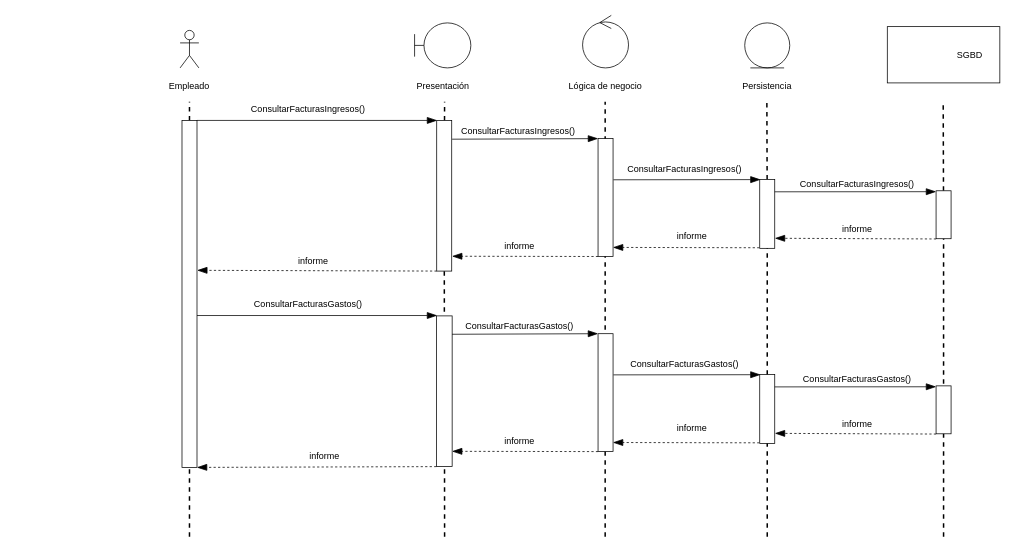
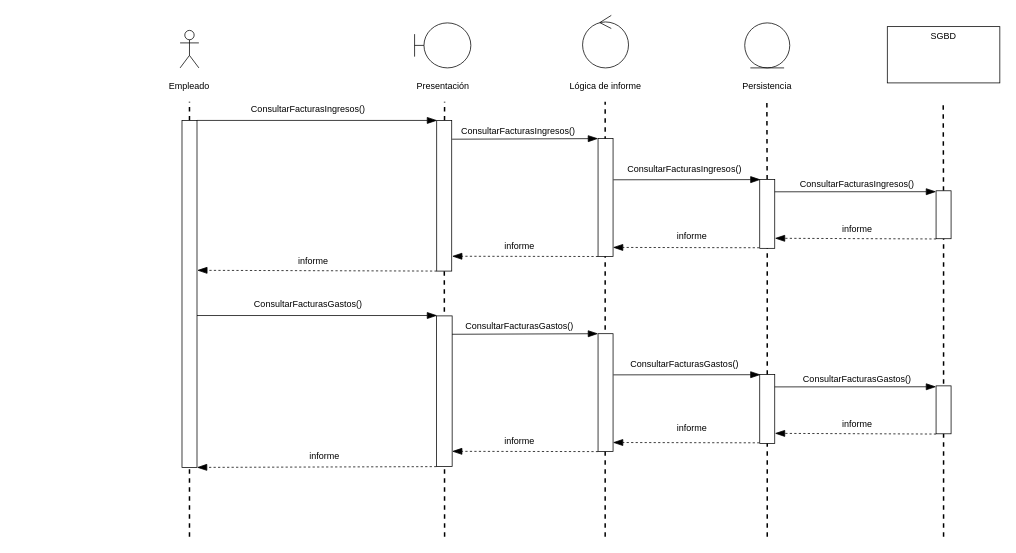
node "SGBD": moved (969, 55) -> (943, 36)
node "Lógica de negocio": label "Lógica de negocio" -> "Lógica de informe"
